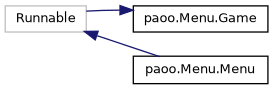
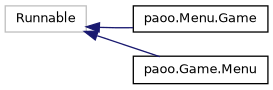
edge "Runnable" -> "paoo.Menu.Game": reversed
node "paoo.Menu.Menu": label "paoo.Menu.Menu" -> "paoo.Game.Menu"
